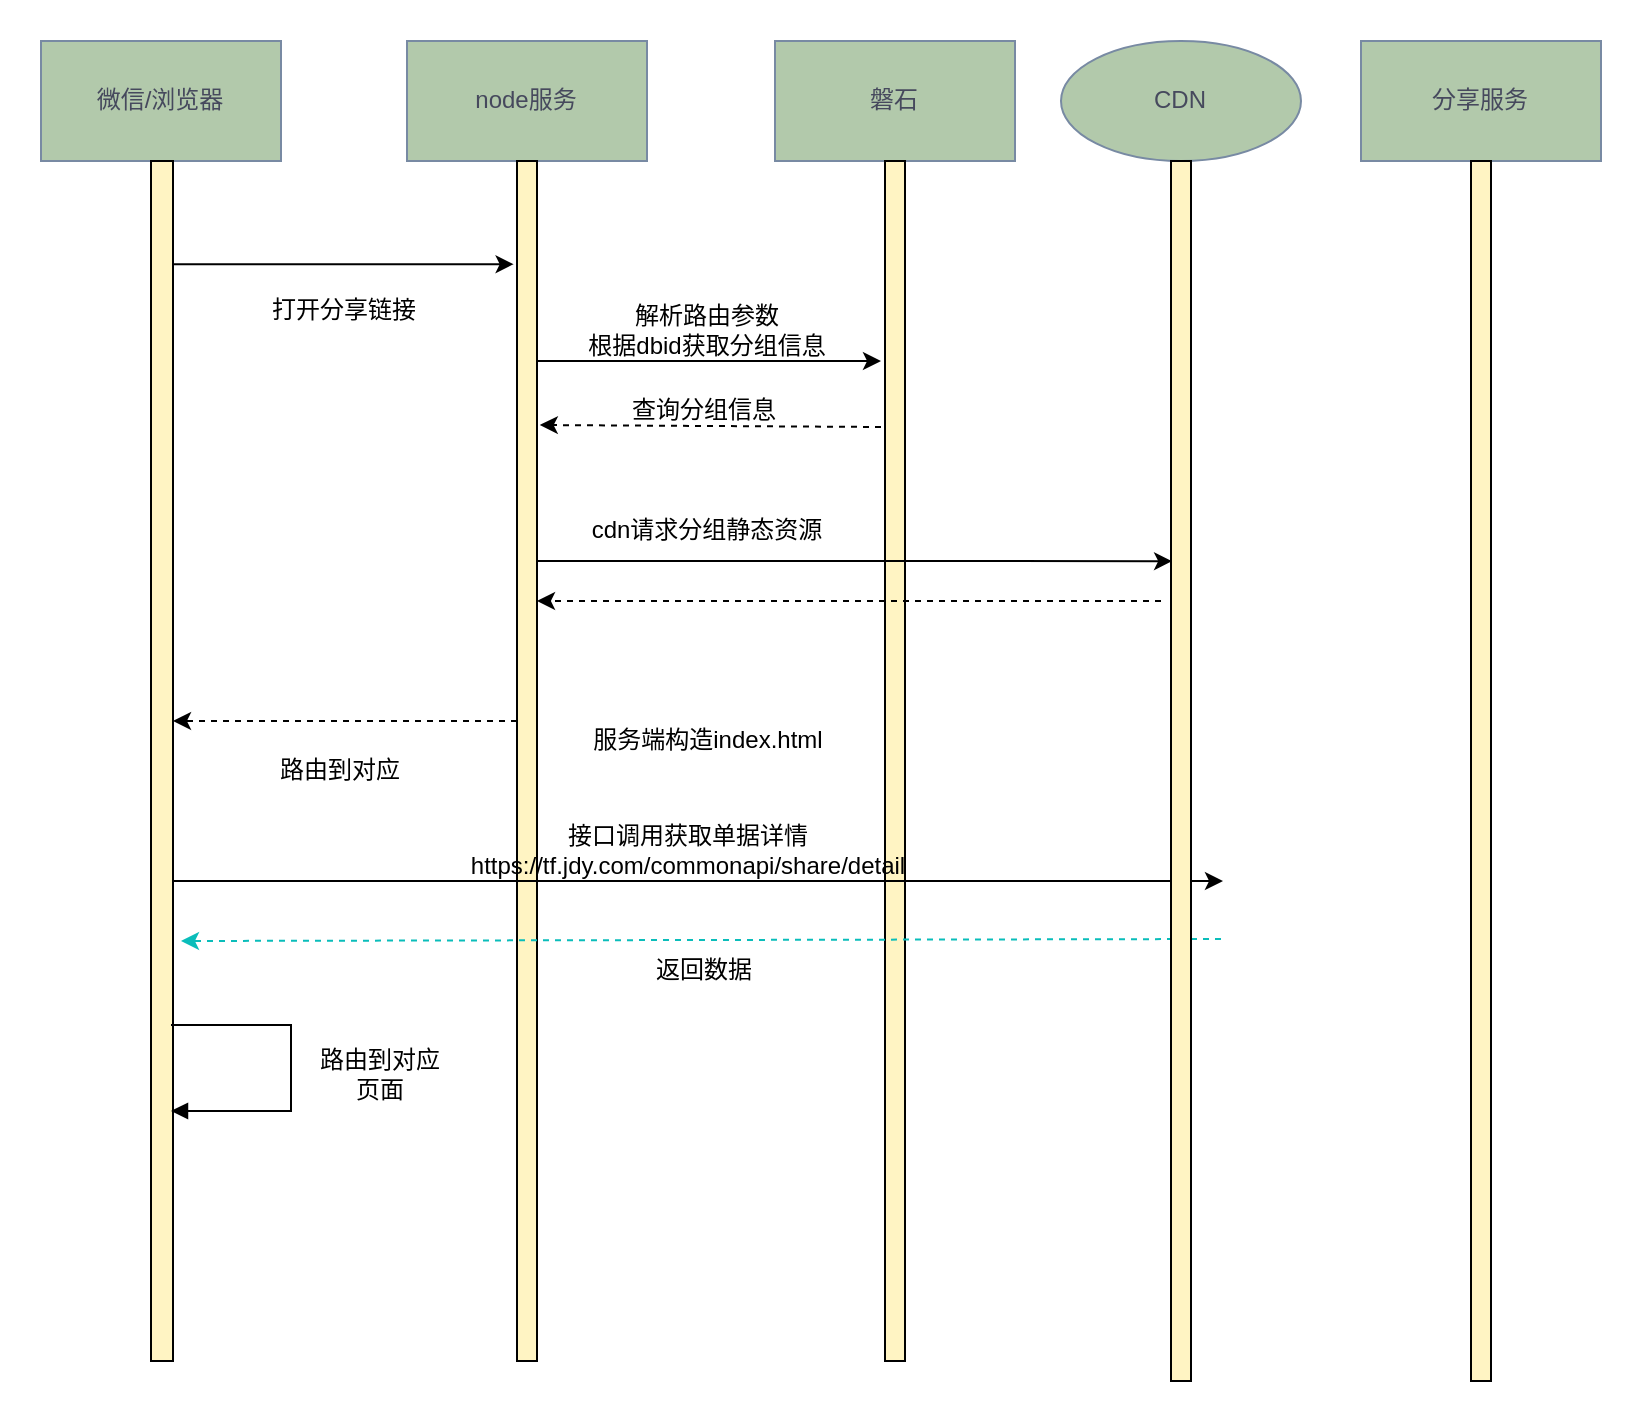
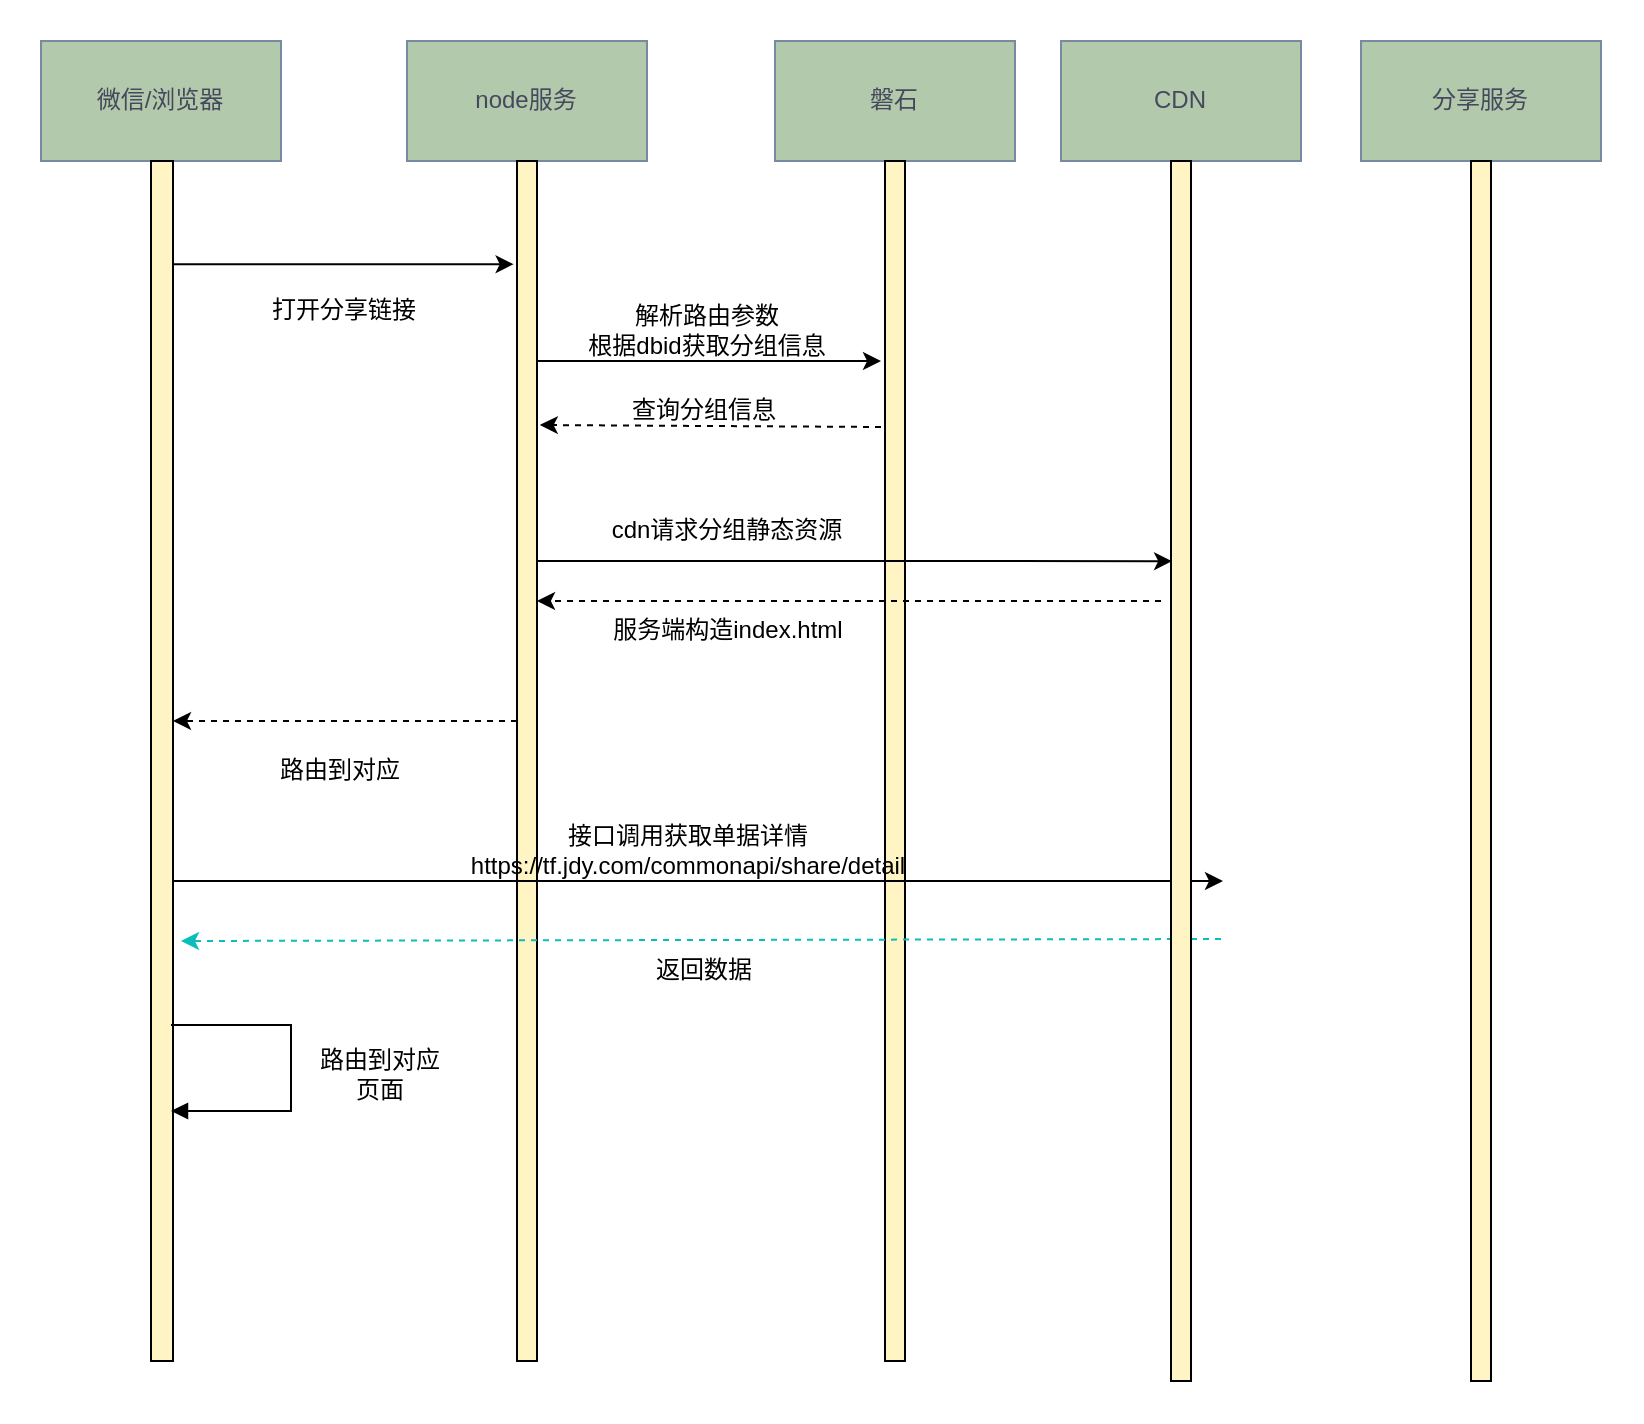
node "CDN": shape ellipse -> rectangle
node "cdn请求分组静态资源": moved (708, 531) -> (728, 531)
node "服务端构造index.html": moved (708, 741) -> (728, 631)
